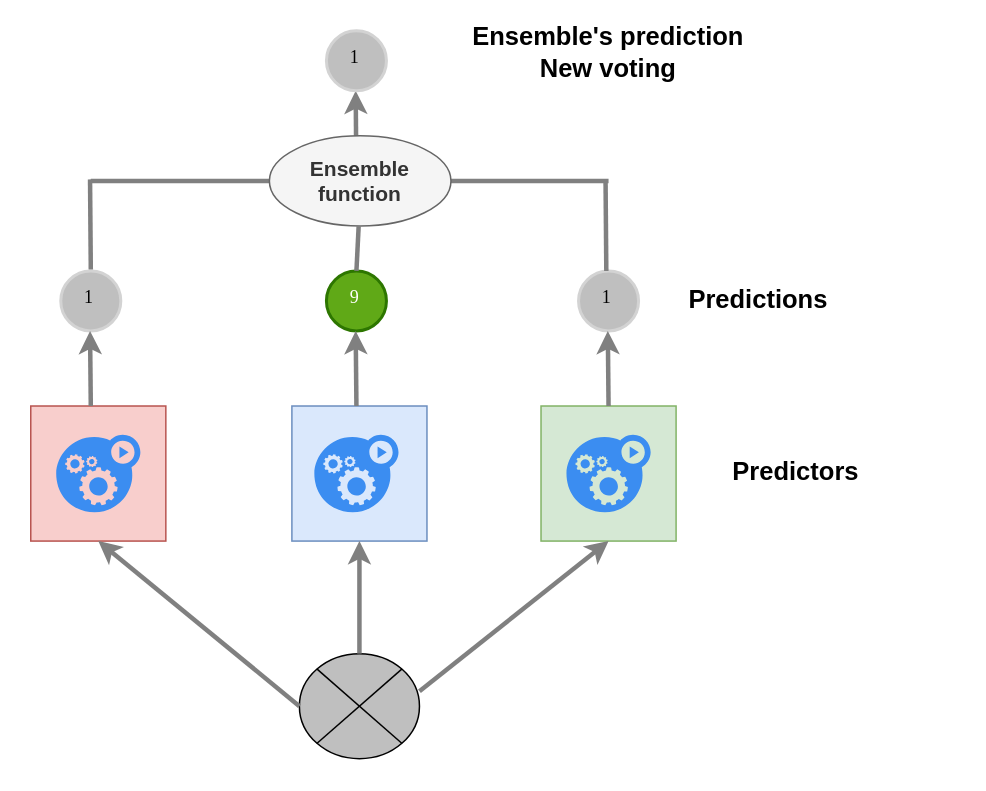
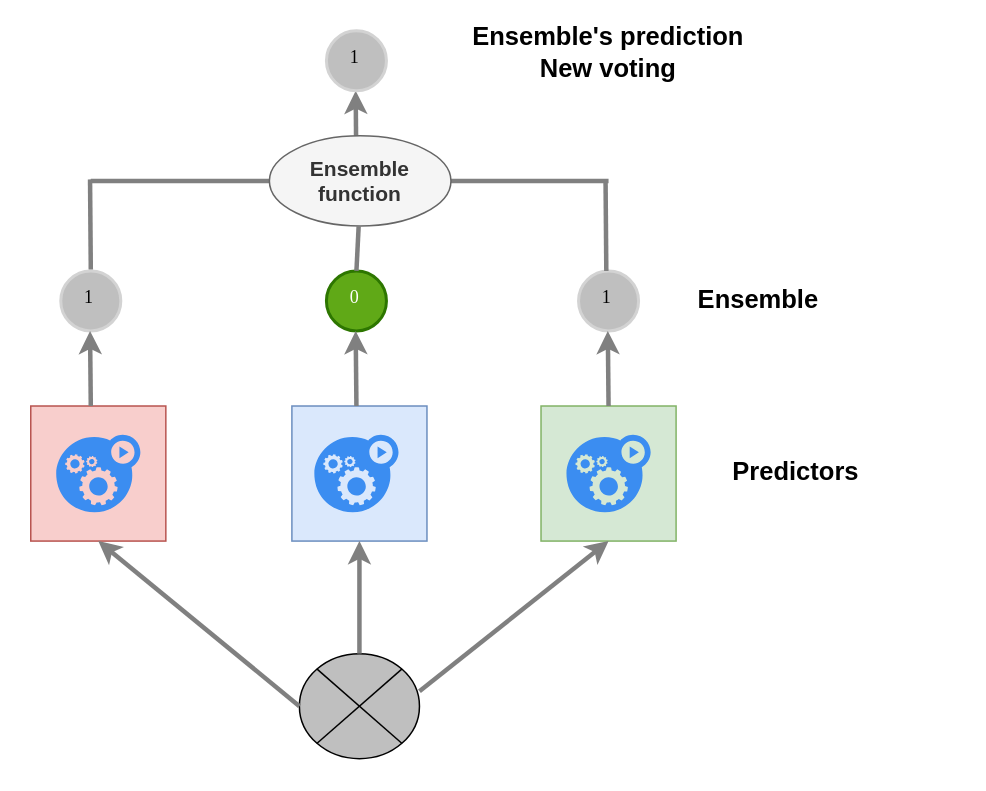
node "9": label "9" -> "0"
node "Predictions": label "Predictions" -> "Ensemble"
